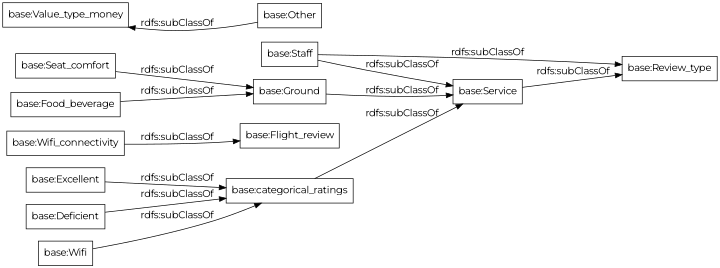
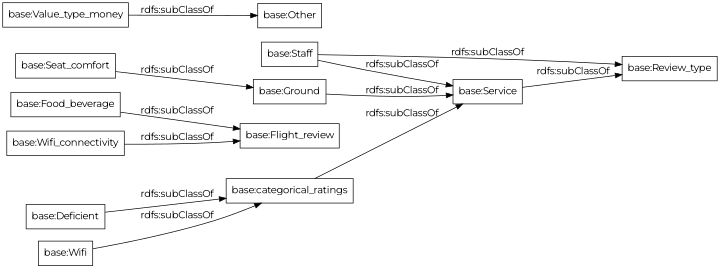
edge "base:Other" -> "base:Value_type_money": reversed
edge "base:Food_beverage" -> "base:Ground": now "base:Food_beverage" -> "base:Flight_review"
node "base:Excellent": removed
